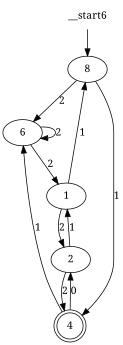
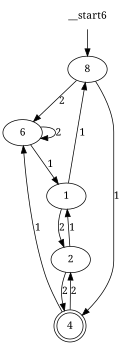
edge "6" -> "1": label "2" -> "1"
edge "4" -> "2": label "0" -> "2"
